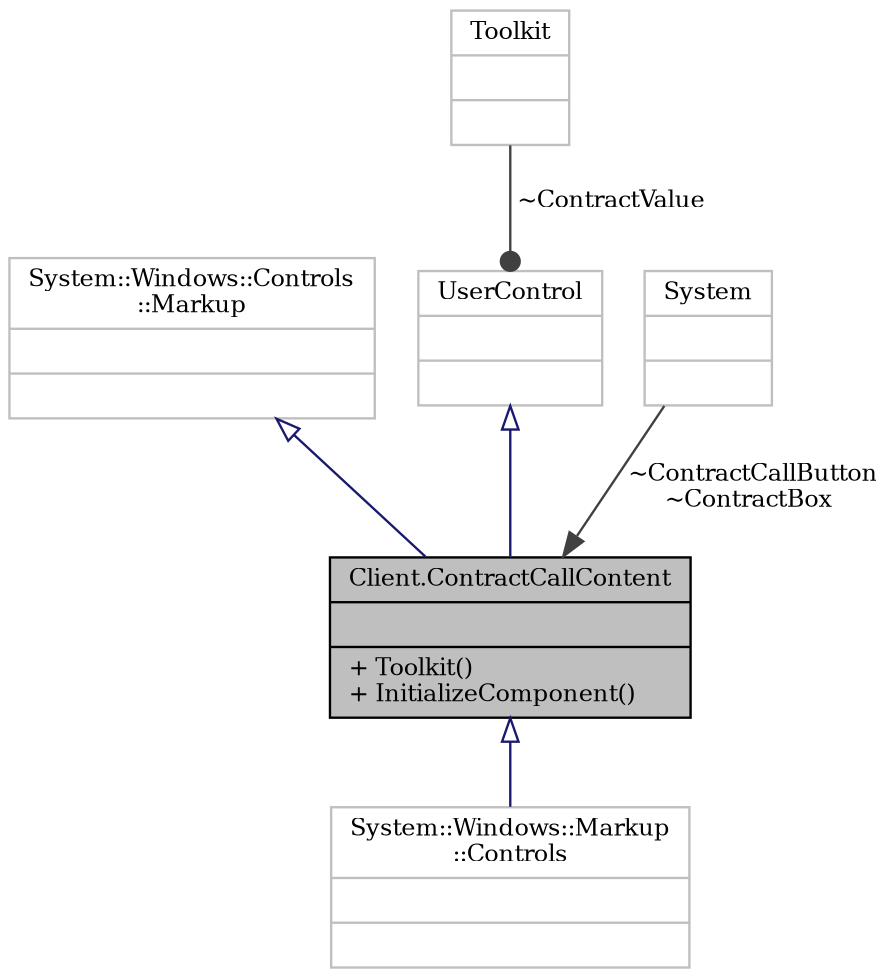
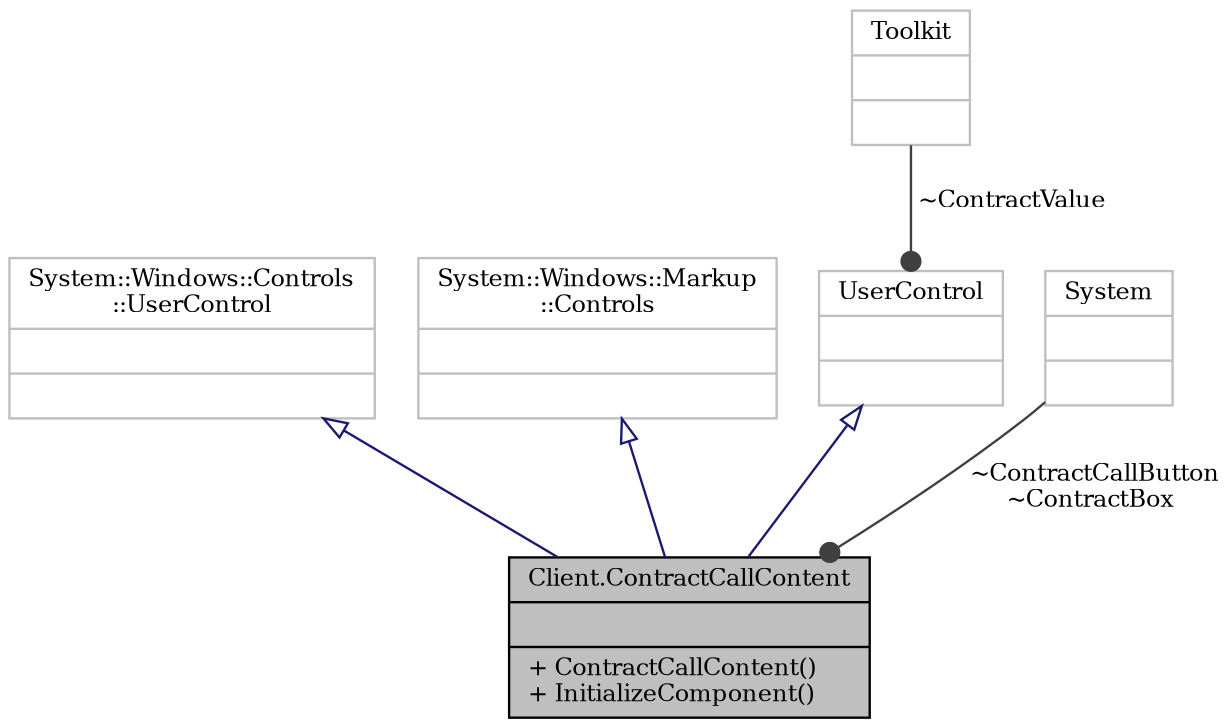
node "System::Windows::Controls": text "::Markup" -> "::UserControl"
edge "System" -> "Client.ContractCallContent": arrowhead normal -> dot
node "Client.ContractCallContent": text "+ Toolkit()" -> "+ ContractCallContent()"
edge "System::Windows::Markup" -> "Client.ContractCallContent": reversed
